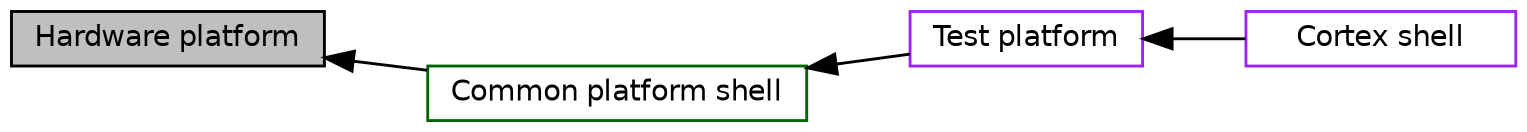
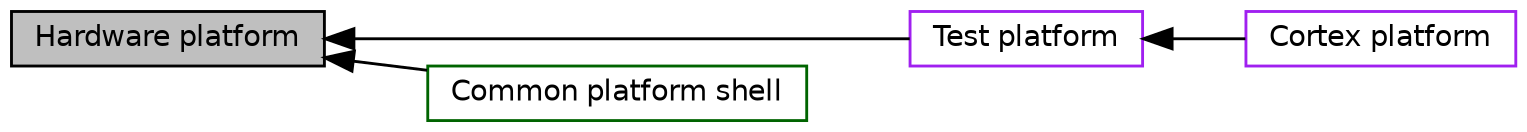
node "Cortex shell": label "Cortex shell" -> "Cortex platform"
edge "Test platform" -> "Common platform shell": now "Test platform" -> "Hardware platform"
